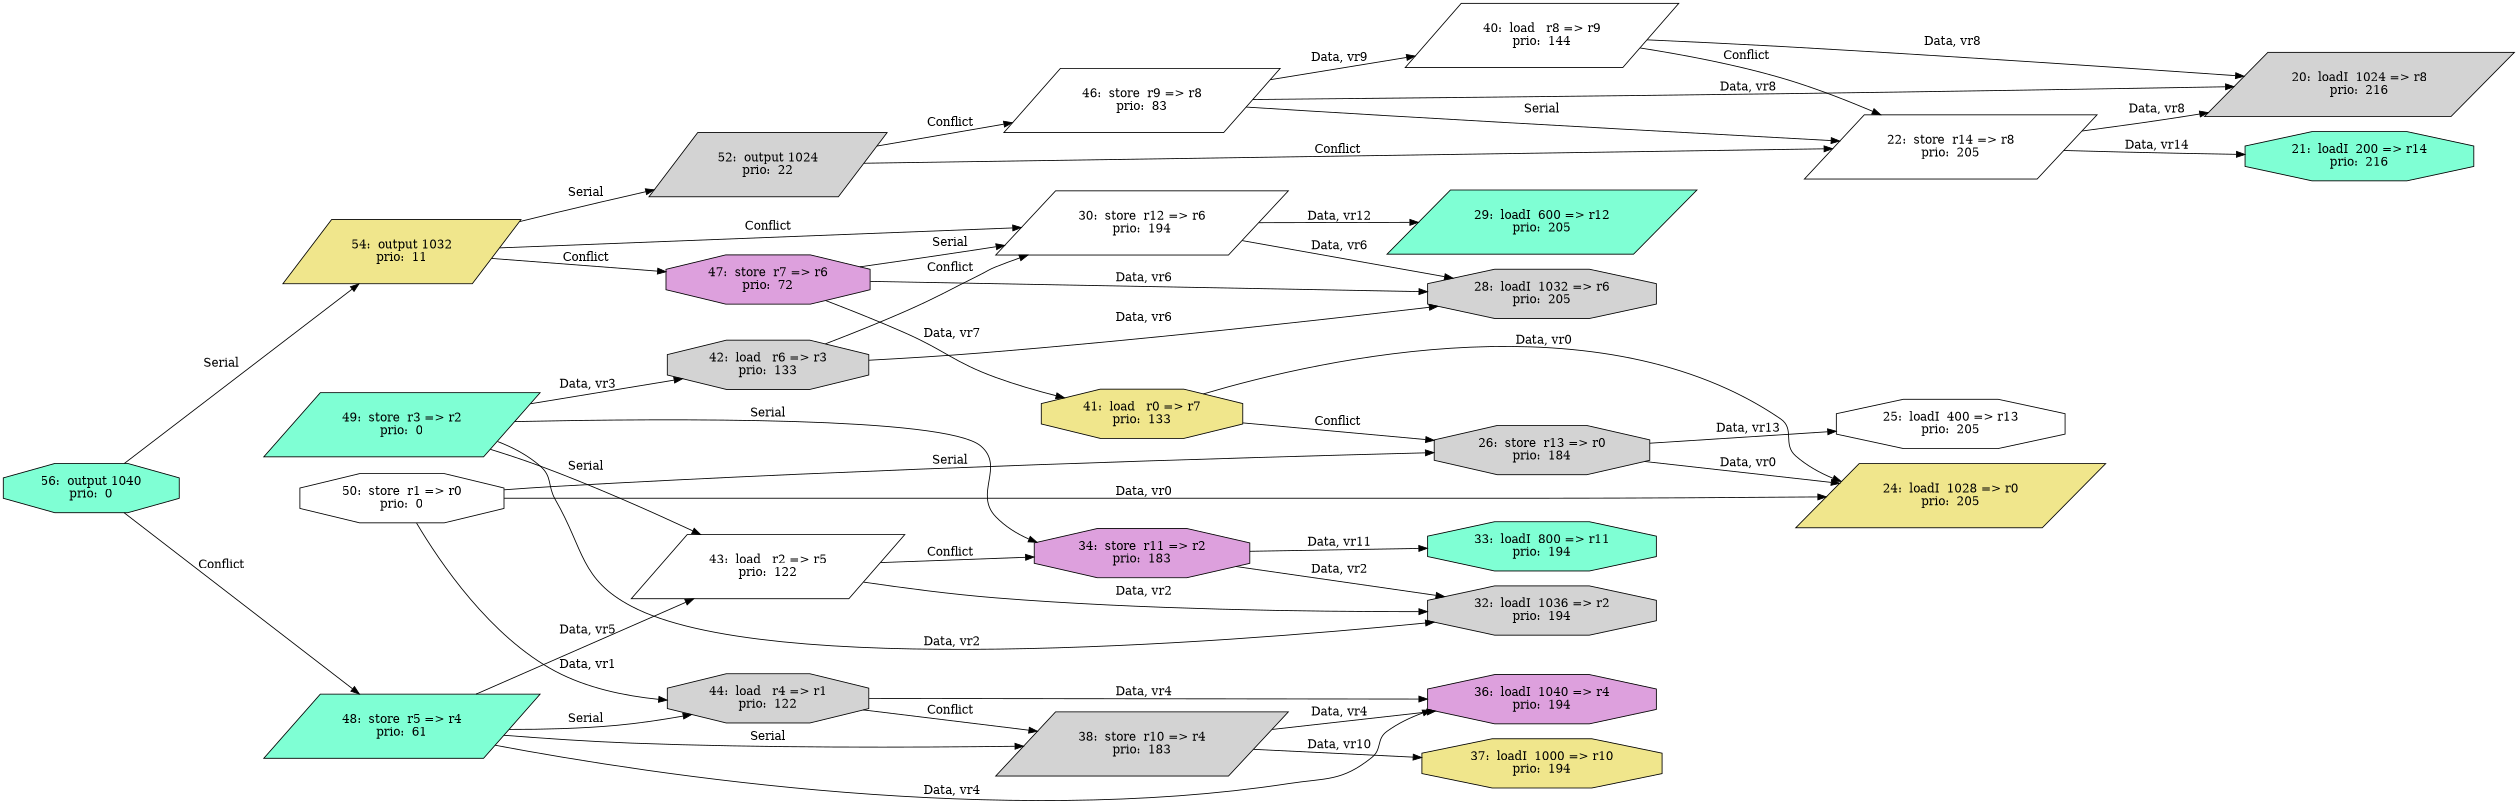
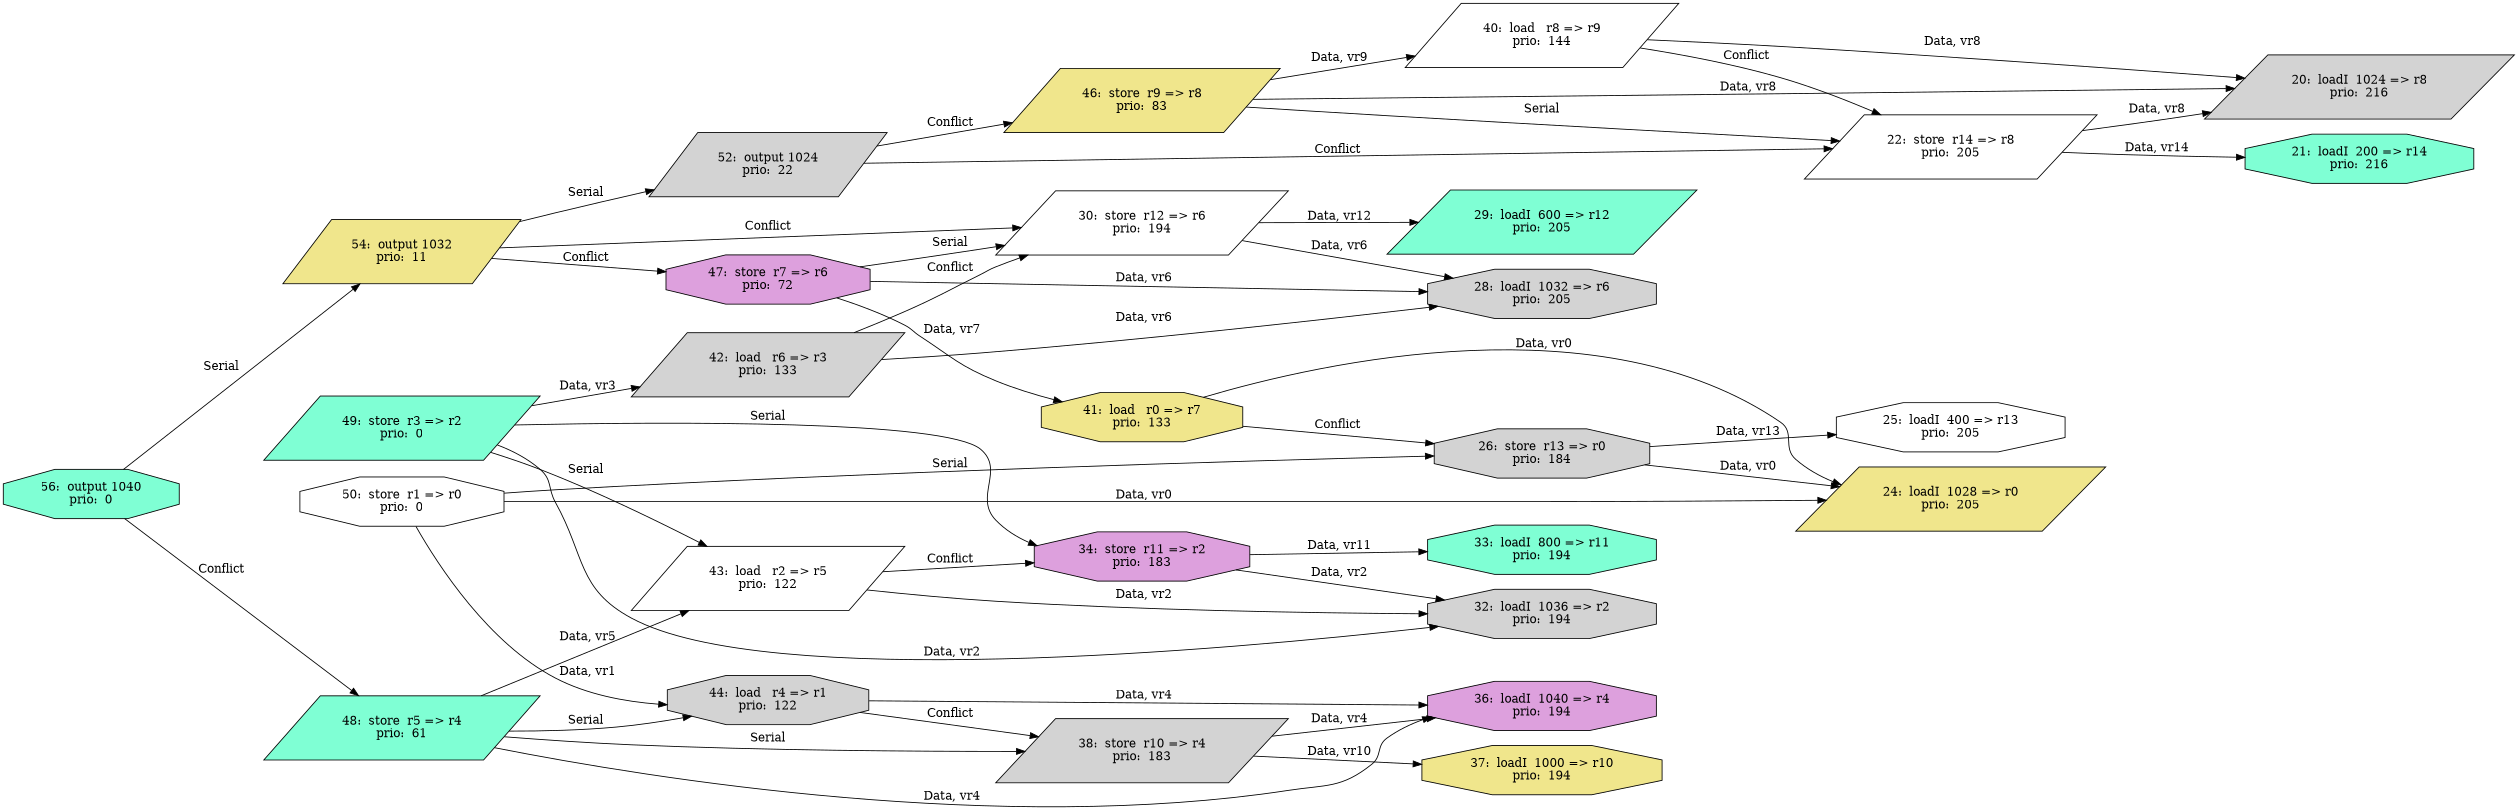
node "46:  store  r9 => r8 prio:  83": fillcolor white -> khaki
node "42:  load   r6 => r3 prio:  133": shape octagon -> parallelogram
